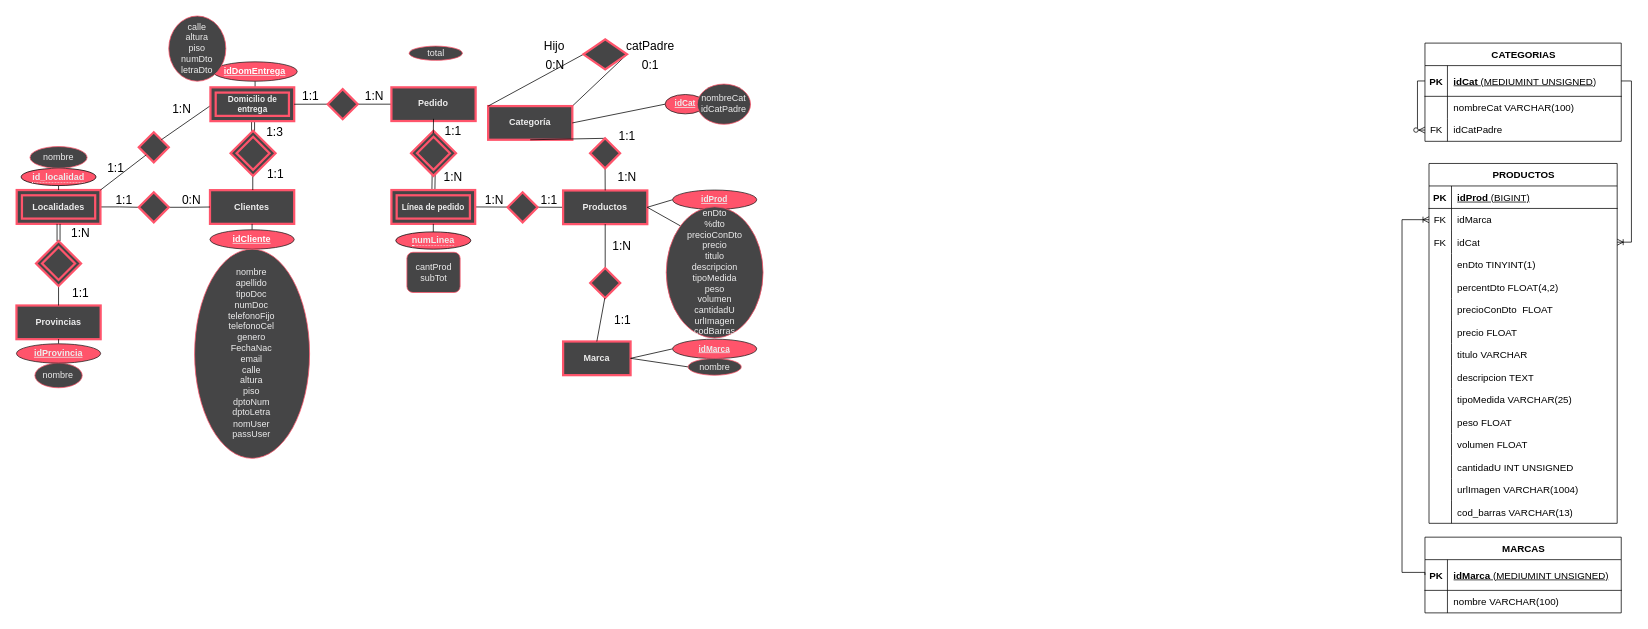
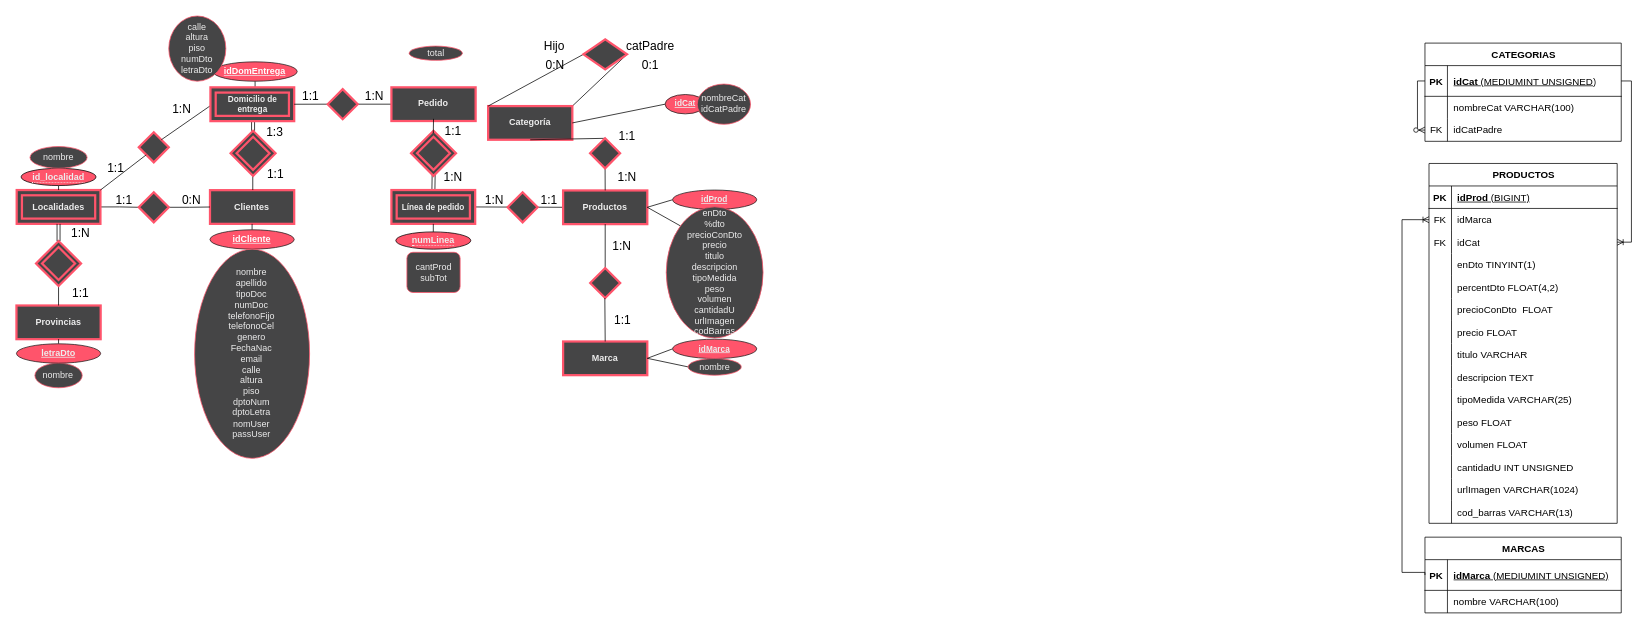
node "idProvincia": label "idProvincia" -> "letraDto"
node "Marca": size 68x34 -> 84x34
node "urlImagen VARCHAR(1004)": label "urlImagen VARCHAR(1004)" -> "urlImagen VARCHAR(1024)"
